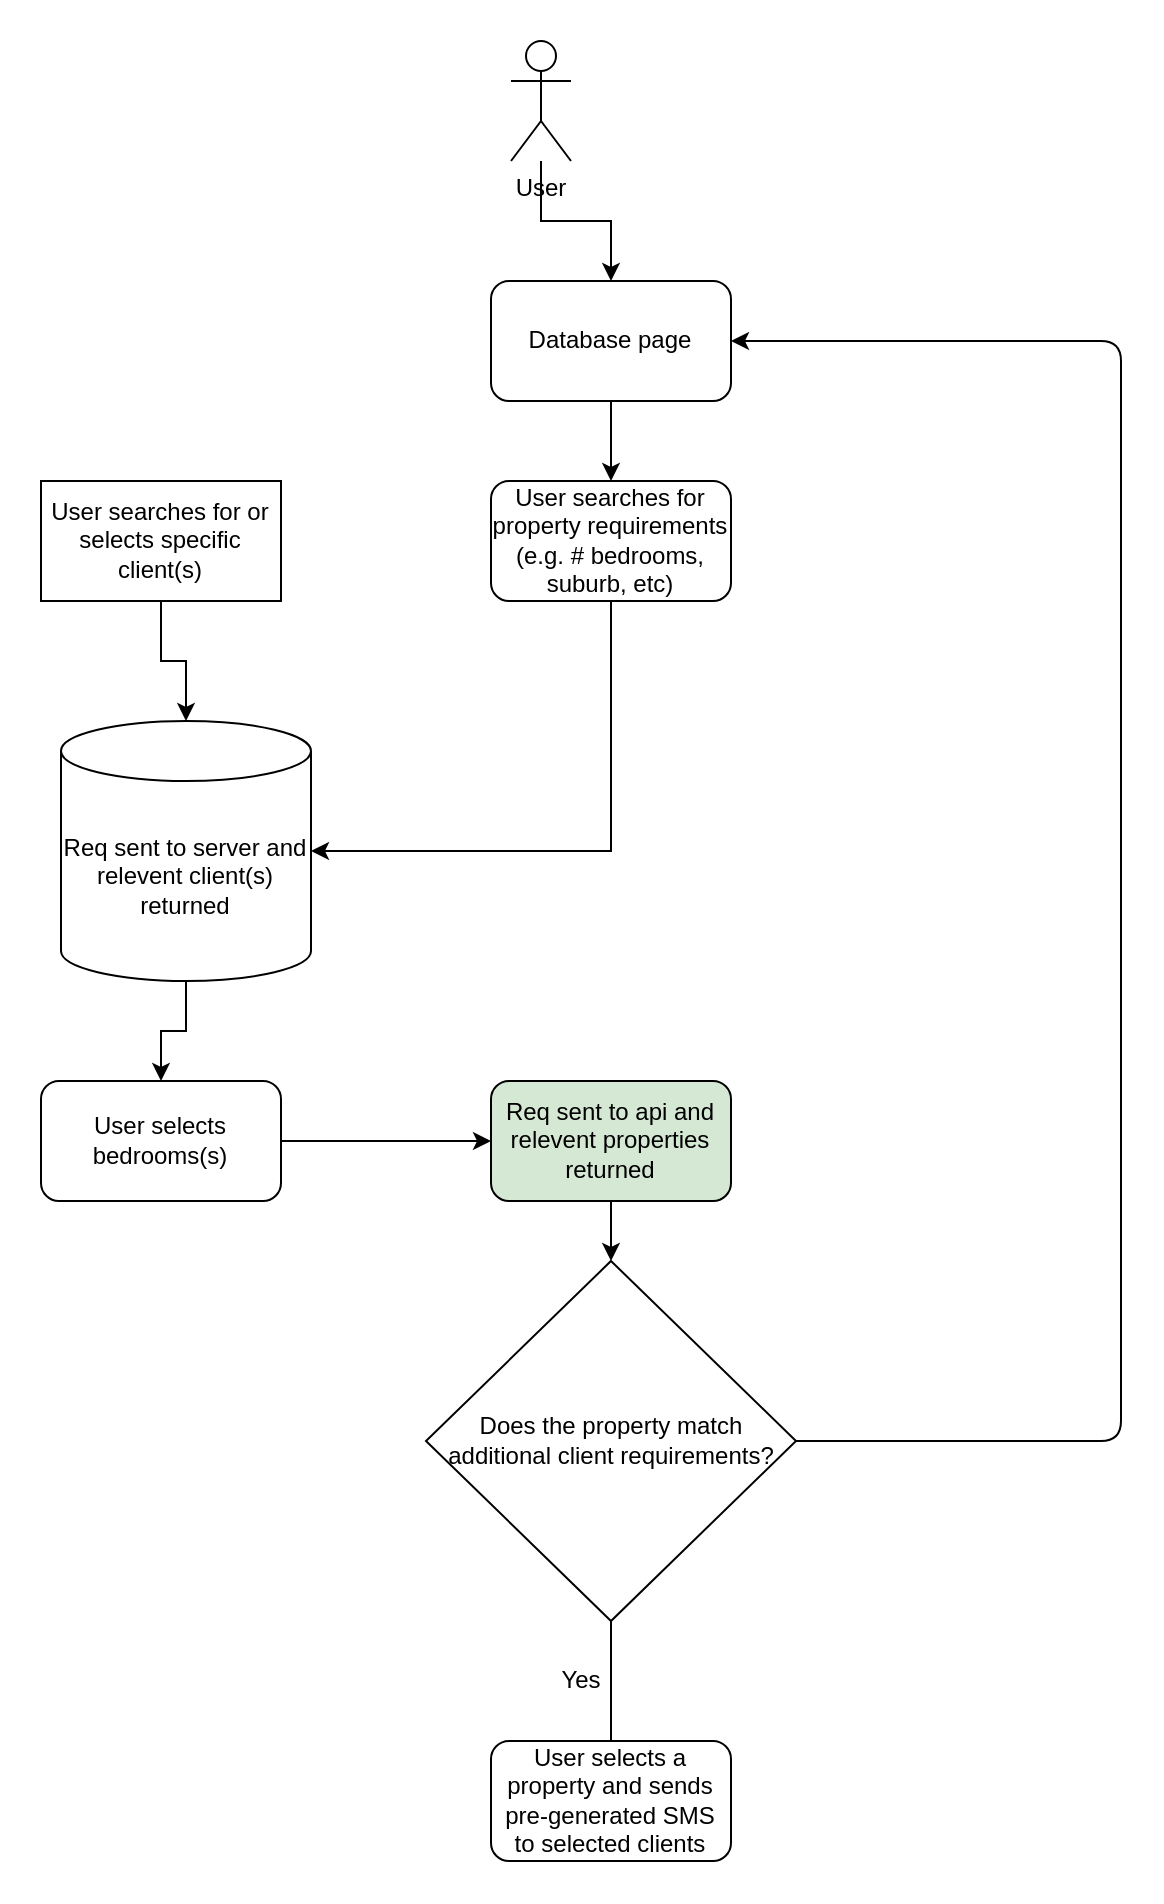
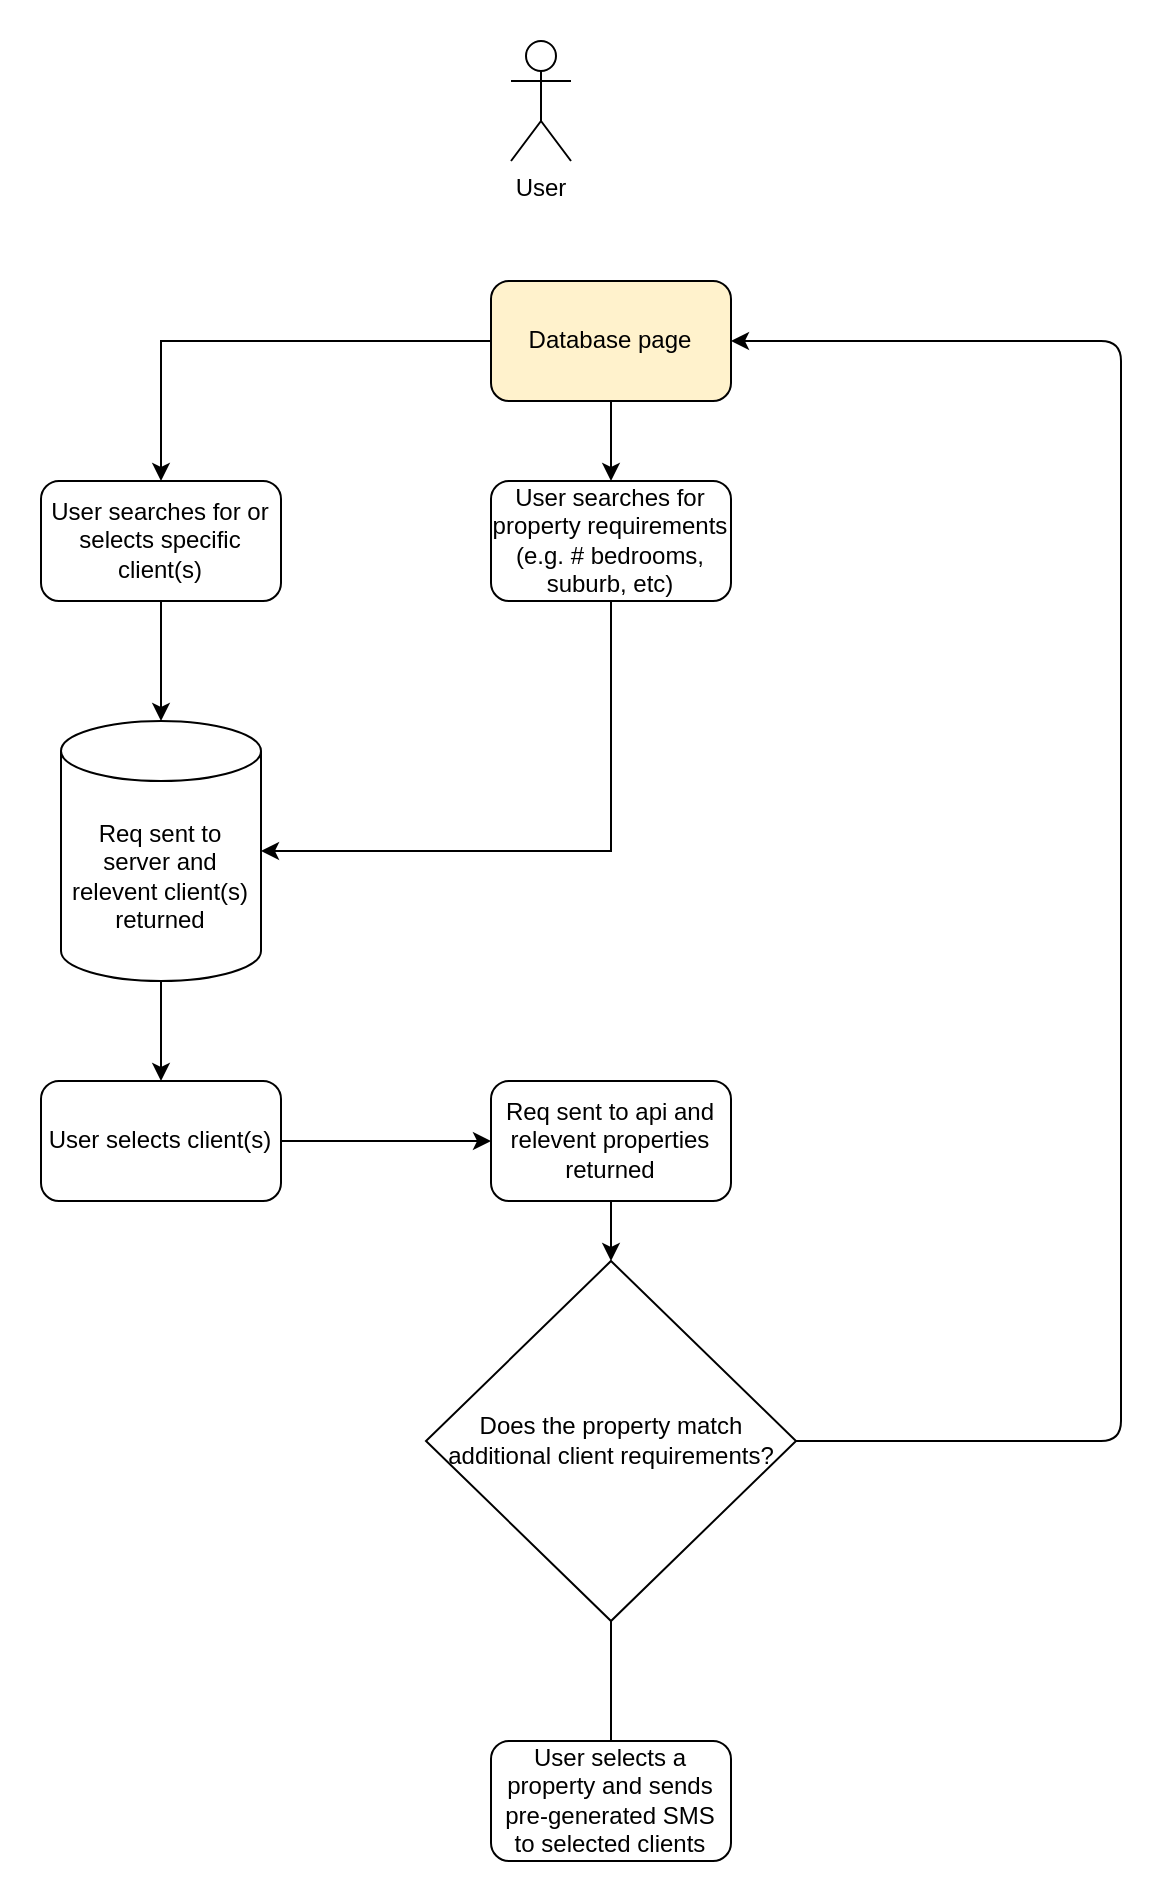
edge "User" -> "Database page": removed
edge "Database page" -> "User searches for or selects specific client(s)": added
node "Database page": fillcolor #ffffff -> #fff2cc
node "User searches for or selects specific client(s)": shape rectangle -> rounded rectangle
node "Req sent to server and relevent client(s) returned": size 250x260 -> 200x260
node "User selects bedrooms(s)": label "User selects bedrooms(s)" -> "User selects client(s)"
node "Req sent to api and relevent properties returned": fillcolor #d5e8d4 -> #ffffff
node "Yes": removed
